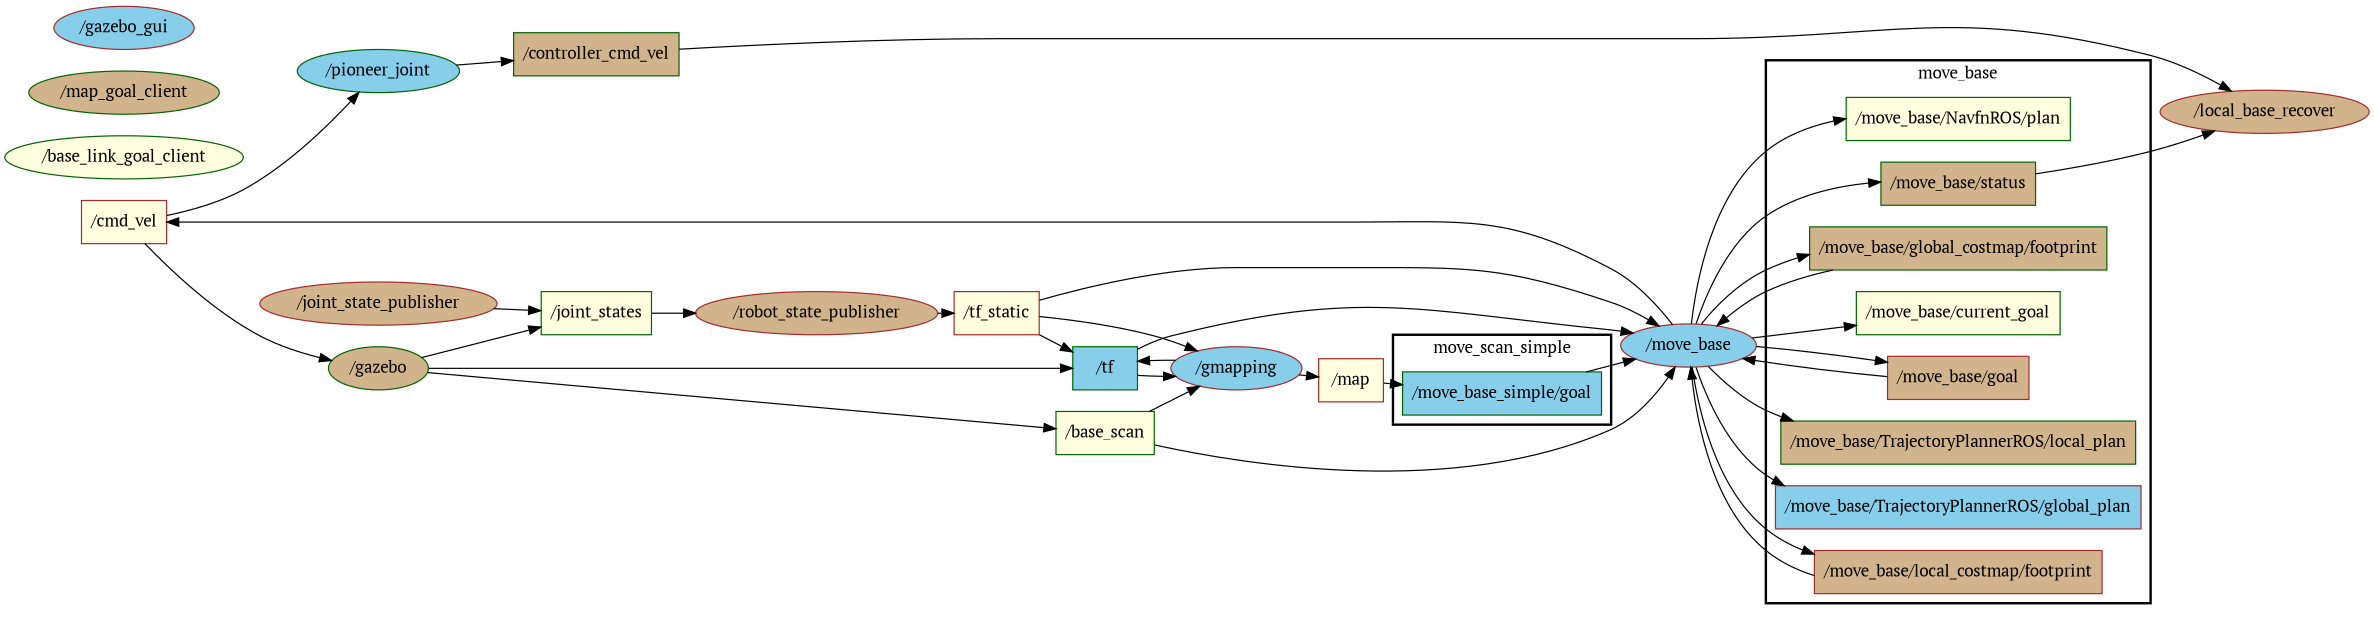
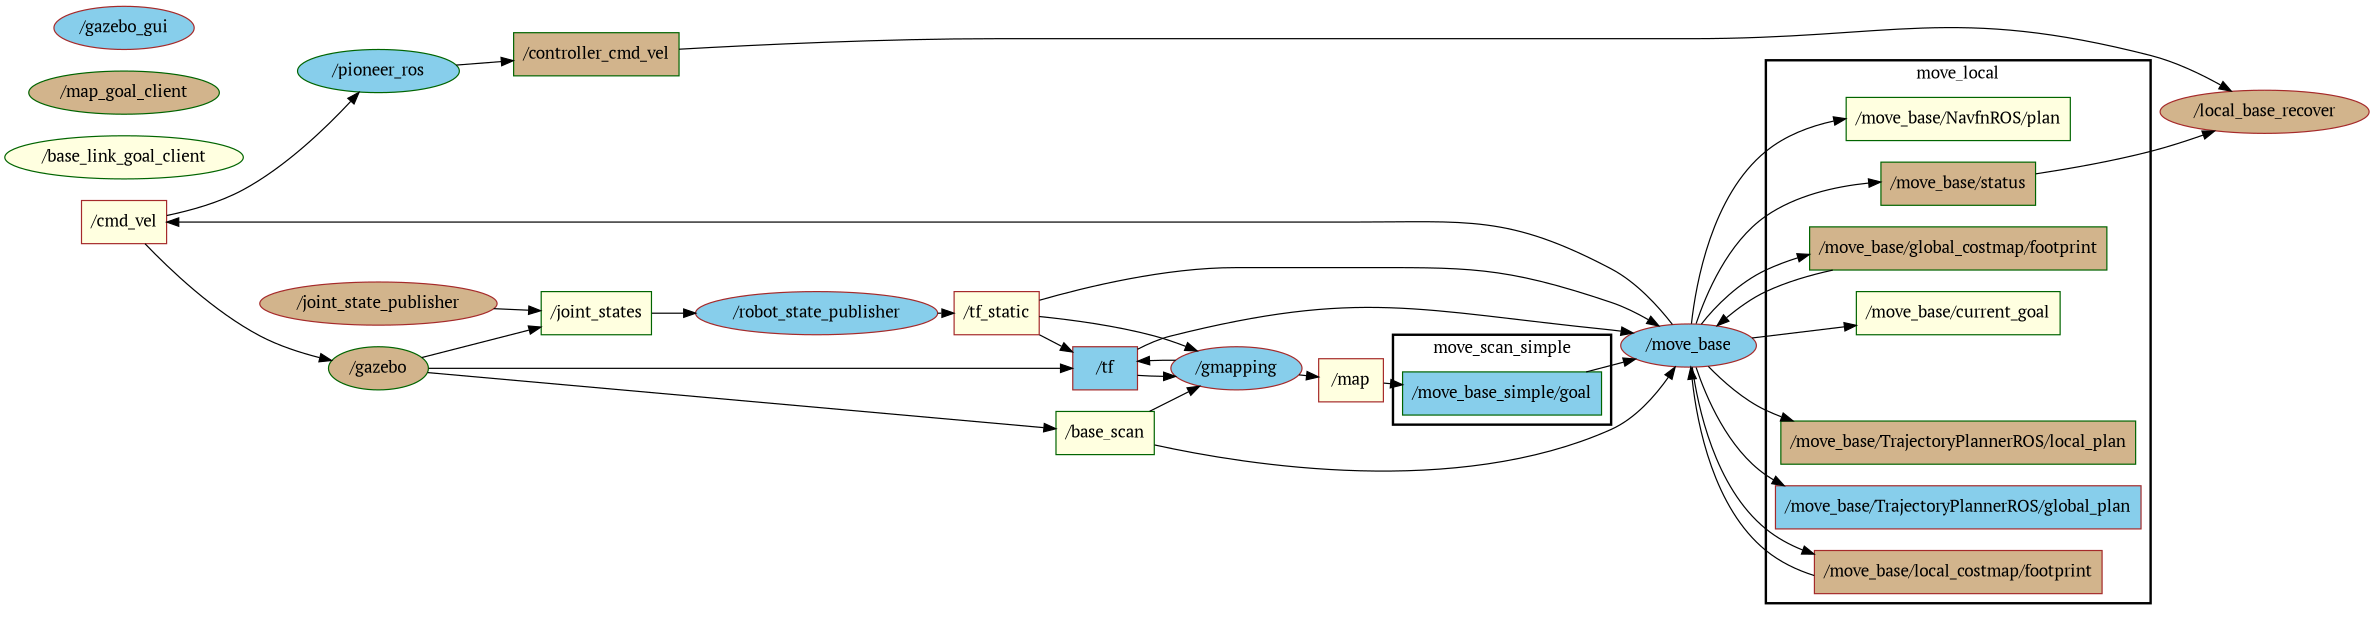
node "/pioneer_joint": label "/pioneer_joint" -> "/pioneer_ros"
cluster "move_base": label "move_base" -> "move_local"
node "/robot_state_publisher": fillcolor tan -> skyblue
node "/tf": color darkgreen -> brown
node "/move_base/goal": removed
